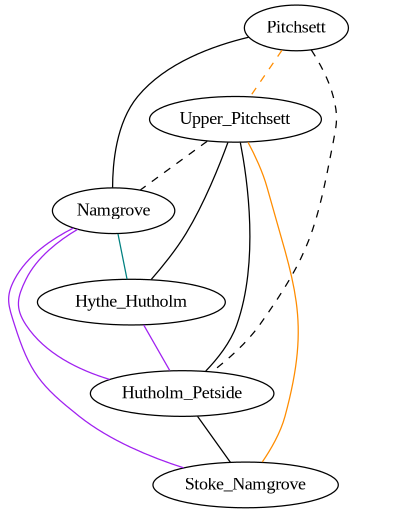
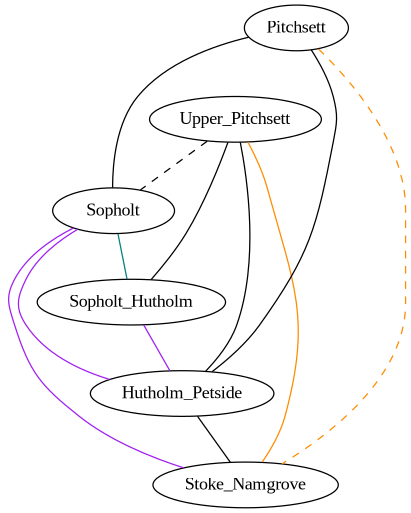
edge "Pitchsett" -- "Upper_Pitchsett": now "Pitchsett" -- "Stoke_Namgrove"
node "Namgrove": label "Namgrove" -> "Sopholt"
edge "Pitchsett" -- "Hutholm_Petside": style dashed -> solid
node "Hythe_Hutholm": label "Hythe_Hutholm" -> "Sopholt_Hutholm"
